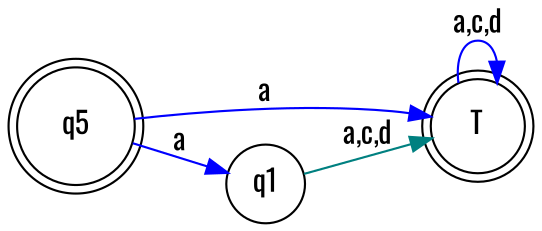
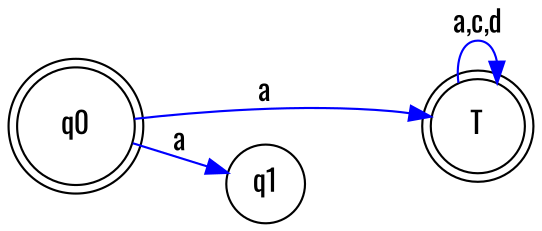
node "q5": label "q5" -> "q0"
edge "q1" -> "T": removed, label "a,c,d"
